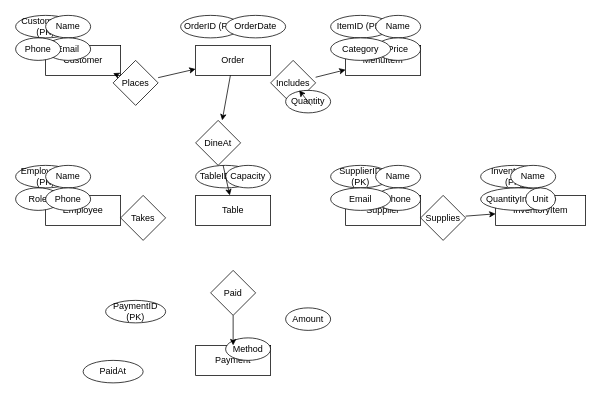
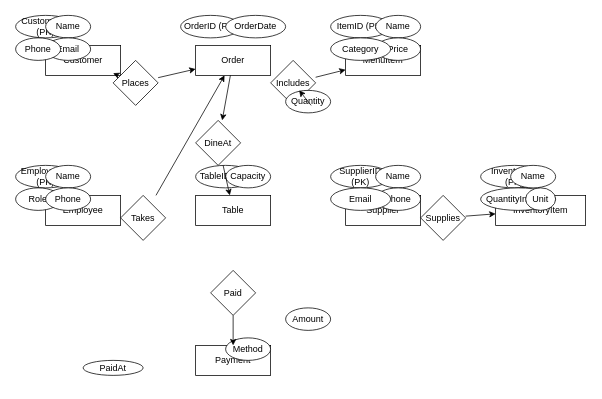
edge "Takes" -> "Order": added
node "PaymentID (PK)": removed
node "PaidAt": size 60x23 -> 60x15
